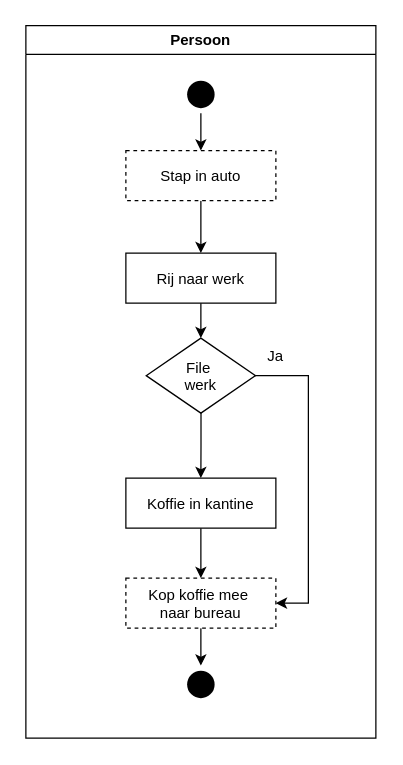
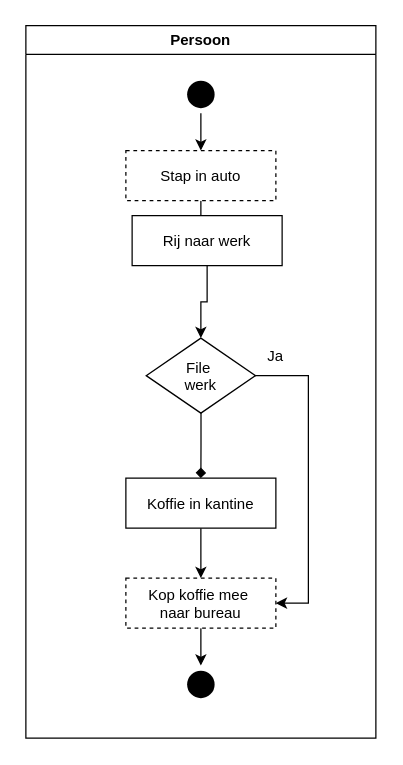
node "Rij naar werk": moved (201, 278) -> (207, 241)
edge "File werk" -> "Koffie in kantine": arrowhead classic -> diamond
